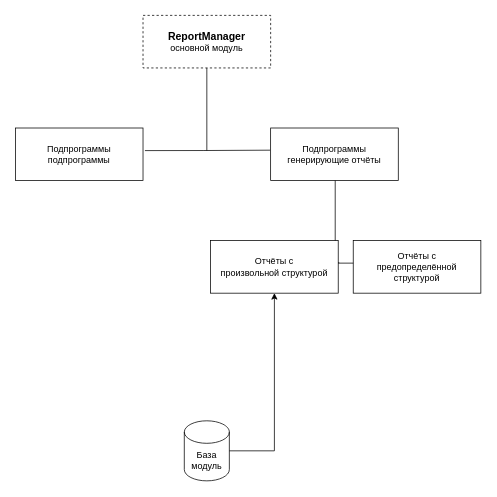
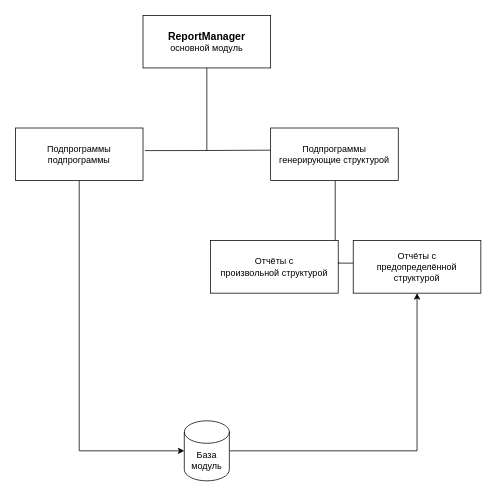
node "ReportManager основной модуль": style dashed -> solid
node "Подпрограммы генерирующие отчёты": label "Подпрограммы генерирующие отчёты" -> "Подпрограммы генерирующие структурой"
edge "Подпрограммы подпрограммы" -> "База модуль": added
edge "База модуль" -> "Отчёты с произвольной структурой": removed
edge "База модуль" -> "Отчёты с предопределённой структурой": added
